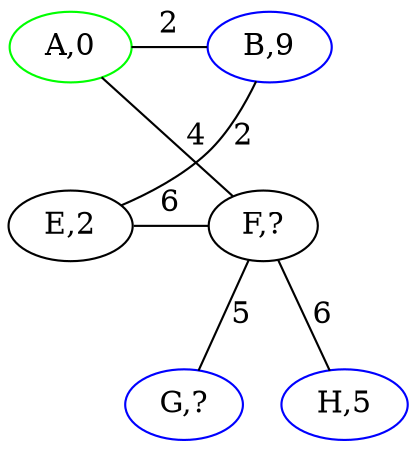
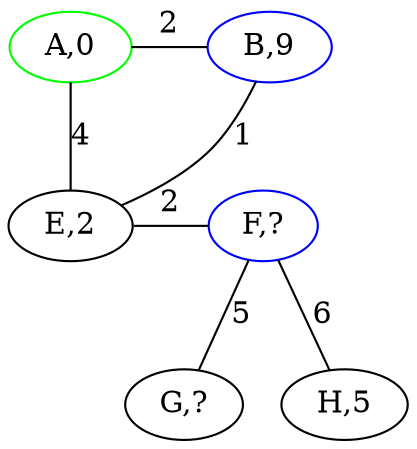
edge "B,9" -- "E,2": label "2" -> "1"
edge "A,0" -- "F,?": now "A,0" -- "E,2"
edge "E,2" -- "F,?": label "6" -> "2"
node "F,?": color black -> blue
node "G,?": color blue -> black
node "H,5": color blue -> black
